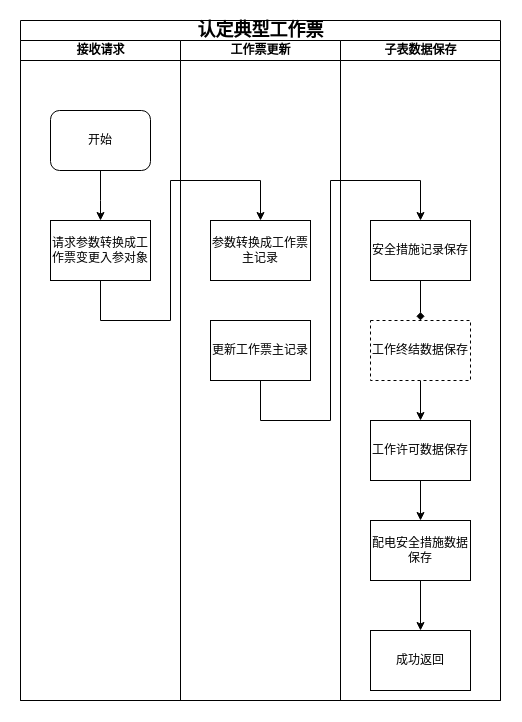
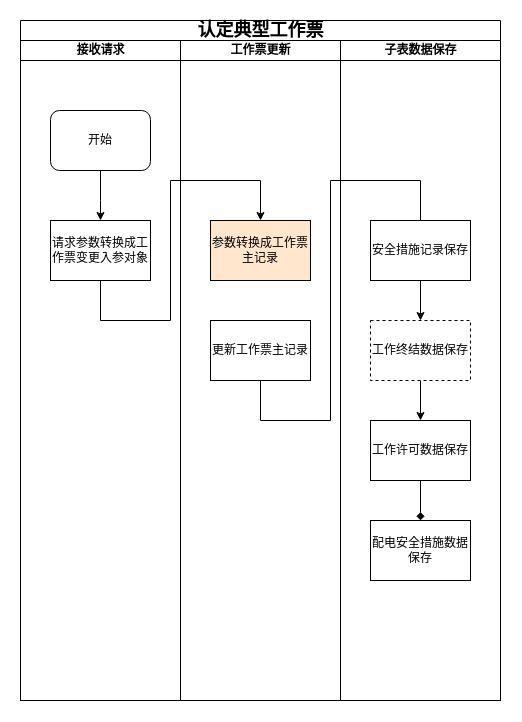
edge "更新工作票主记录" -> "安全措施记录保存": arrowhead classic -> none
node "参数转换成工作票主记录": fillcolor #ffffff -> #ffe6cc
edge "安全措施记录保存" -> "工作终结数据保存": arrowhead diamond -> classic
edge "工作许可数据保存" -> "配电安全措施数据保存": arrowhead classic -> diamond
edge "配电安全措施数据保存" -> "成功返回": removed
node "成功返回": removed
